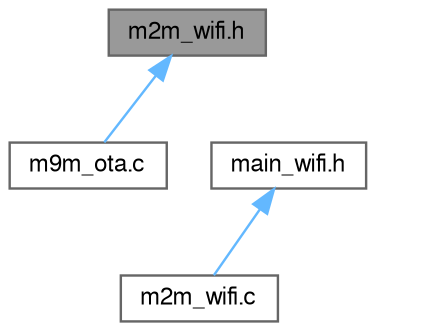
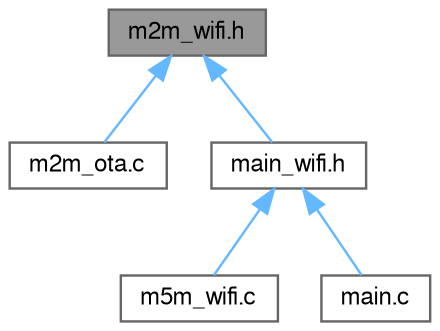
edge "main_wifi.h" -> "m2m_wifi.h": added
node "m9m_ota.c": label "m9m_ota.c" -> "m2m_ota.c"
node "m2m_wifi.c": label "m2m_wifi.c" -> "m5m_wifi.c"
node "main.c": added
